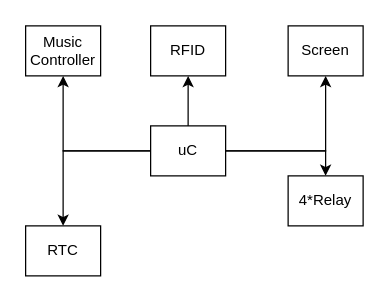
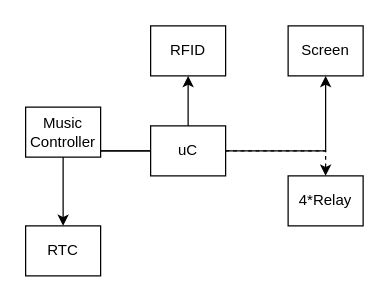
node "Music Controller": moved (63, 51) -> (63, 132)
edge "uC" -> "4*Relay": style solid -> dashed
